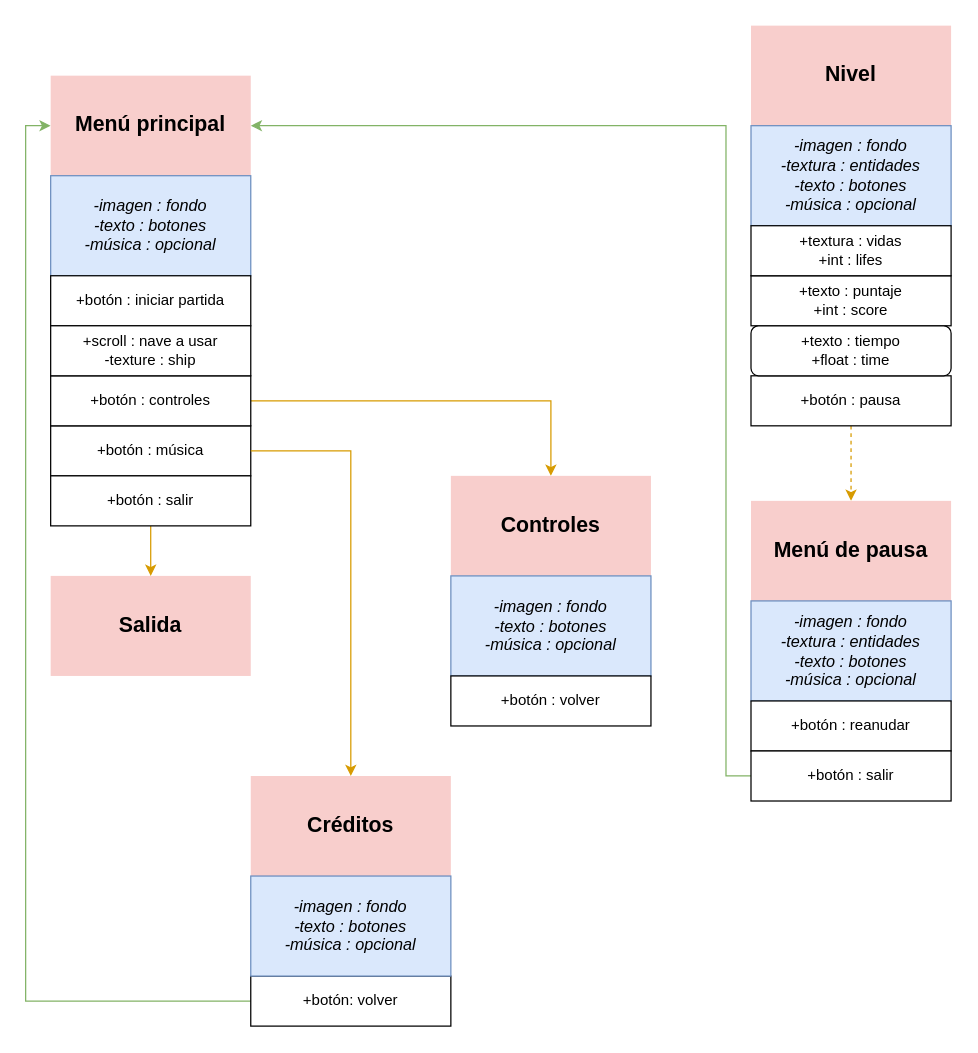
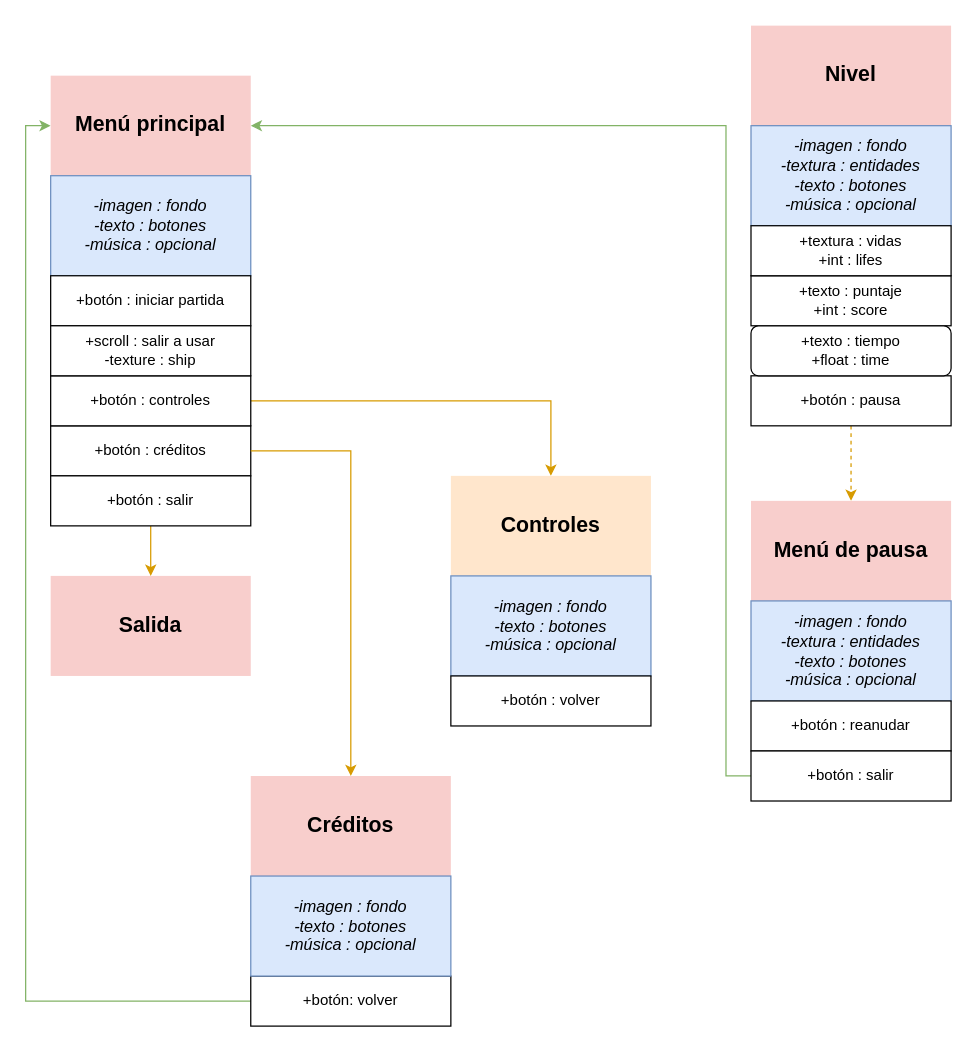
node "+scroll : nave a usar -texture : ship": label "+scroll : nave a usar -texture : ship" -> "+scroll : salir a usar -texture : ship"
node "+botón : música": label "+botón : música" -> "+botón : créditos"
node "Controles": fillcolor #f8cecc -> #ffe6cc
